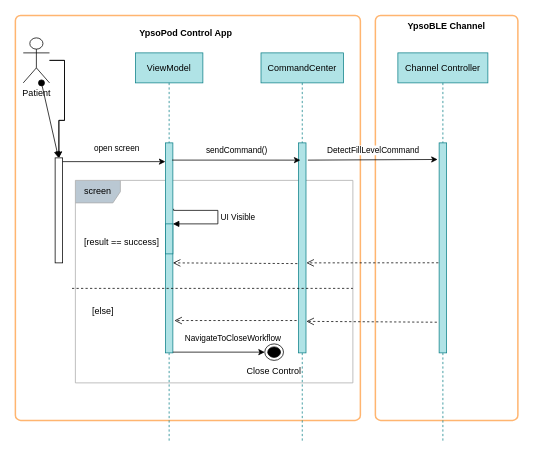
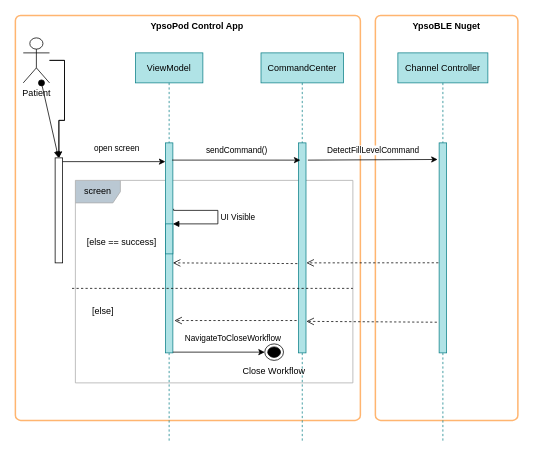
node "YpsoBLE Channel": label "YpsoBLE Channel" -> "YpsoBLE Nuget"
node "YpsoPod Control App": moved (186, 33) -> (197, 25)
node "[result == success]": label "[result == success]" -> "[else == success]"
node "Close Control": label "Close Control" -> "Close Workflow"
